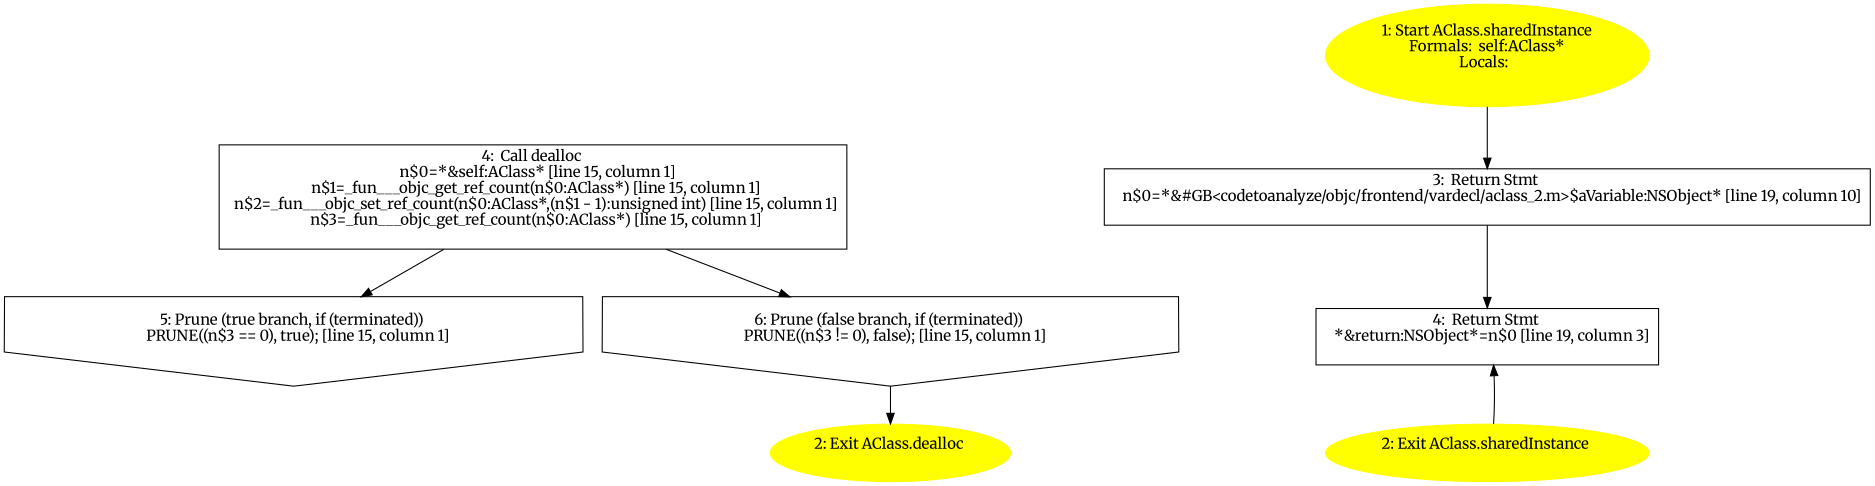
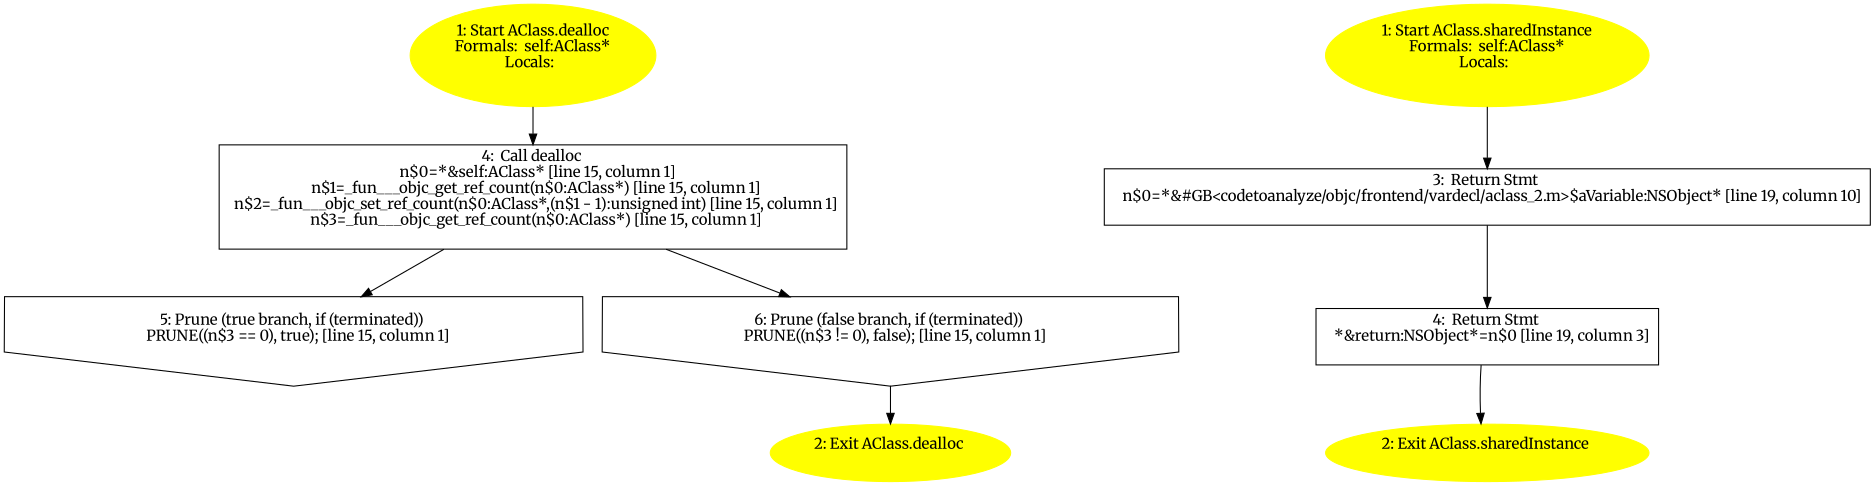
node "1: Start AClass.dealloc Formals:  self:AClass* Locals:": added
edge "2: Exit AClass.sharedInstance" -> "4:  Return Stmt *&return:NSObject*=n$0 [line 19, column 3]": reversed
